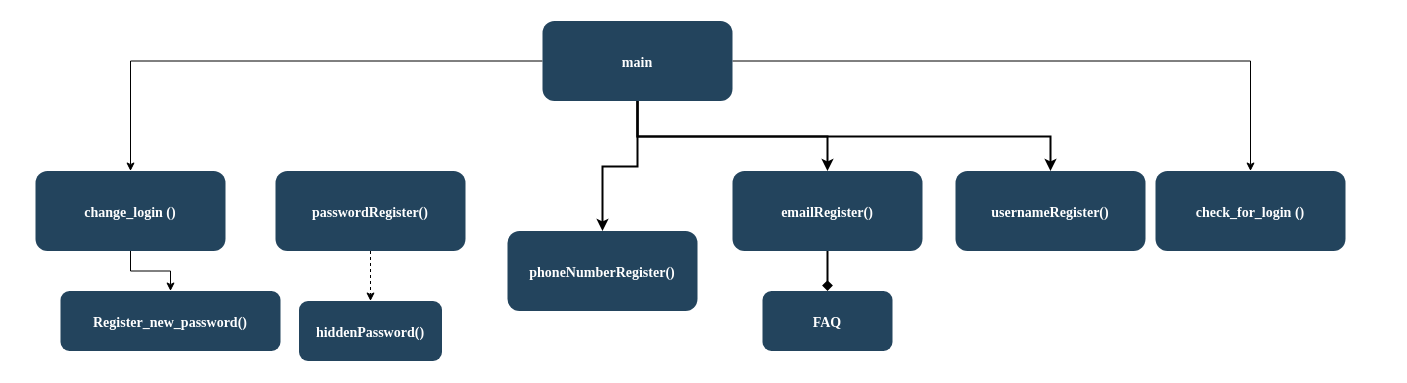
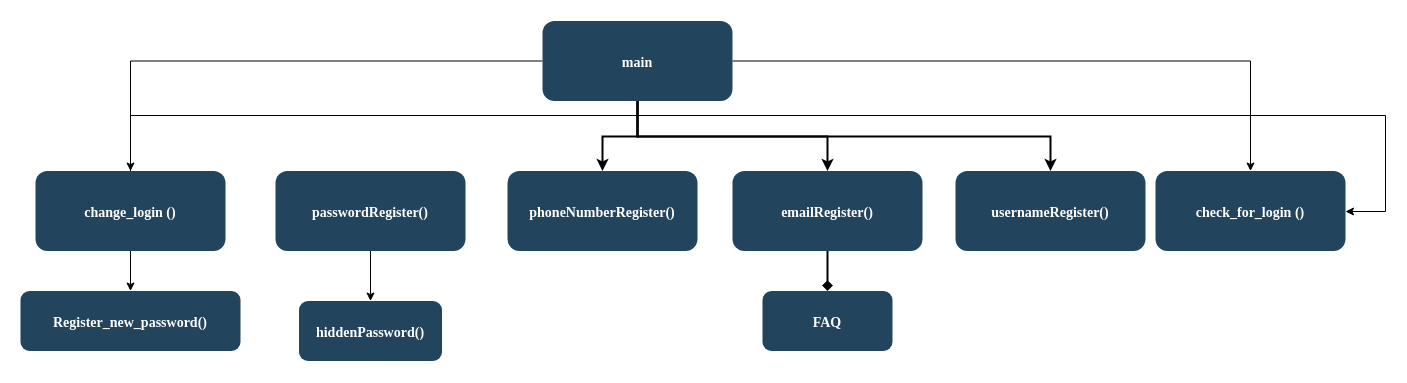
edge "change_login ()" -> "check_for_login ()": added
node "phoneNumberRegister()": moved (603, 271) -> (603, 211)
edge "passwordRegister()" -> "hiddenPassword()": style dashed -> solid
node "Register_new_password()": moved (171, 321) -> (131, 321)
